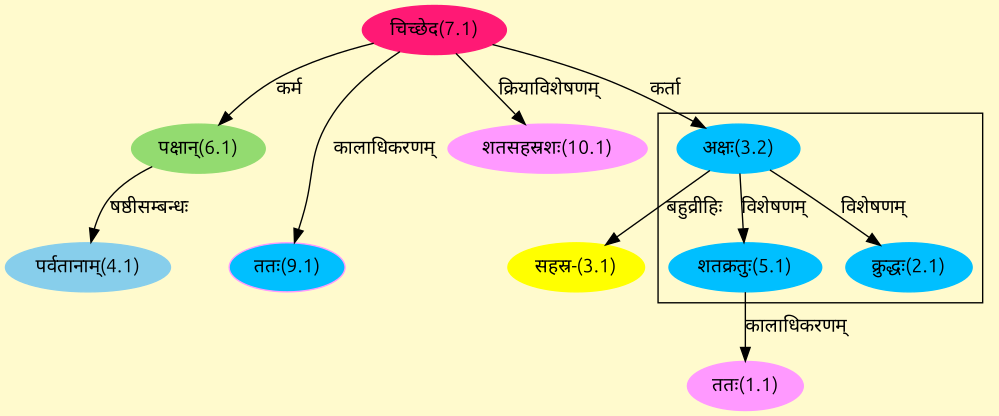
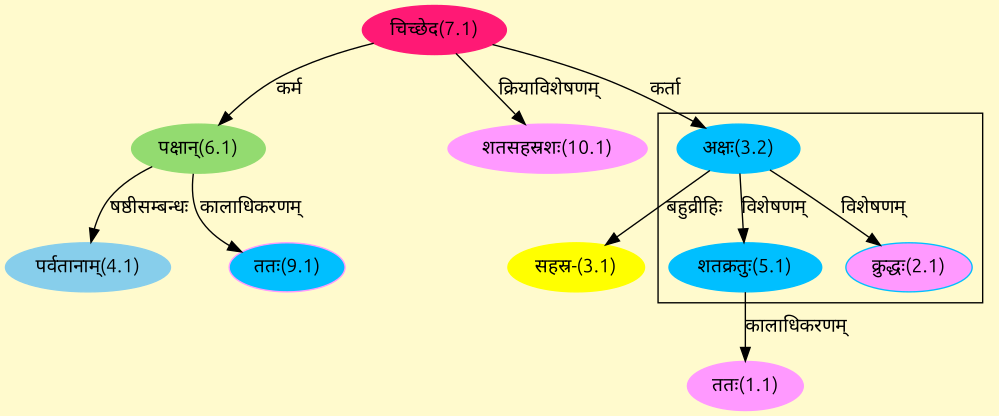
edge "चिच्छेद(7.1)" -> "ततः(9.1)": now "पक्षान्(6.1)" -> "ततः(9.1)"
node "क्रुद्धः(2.1)": fillcolor #00bfff -> #ff99ff
